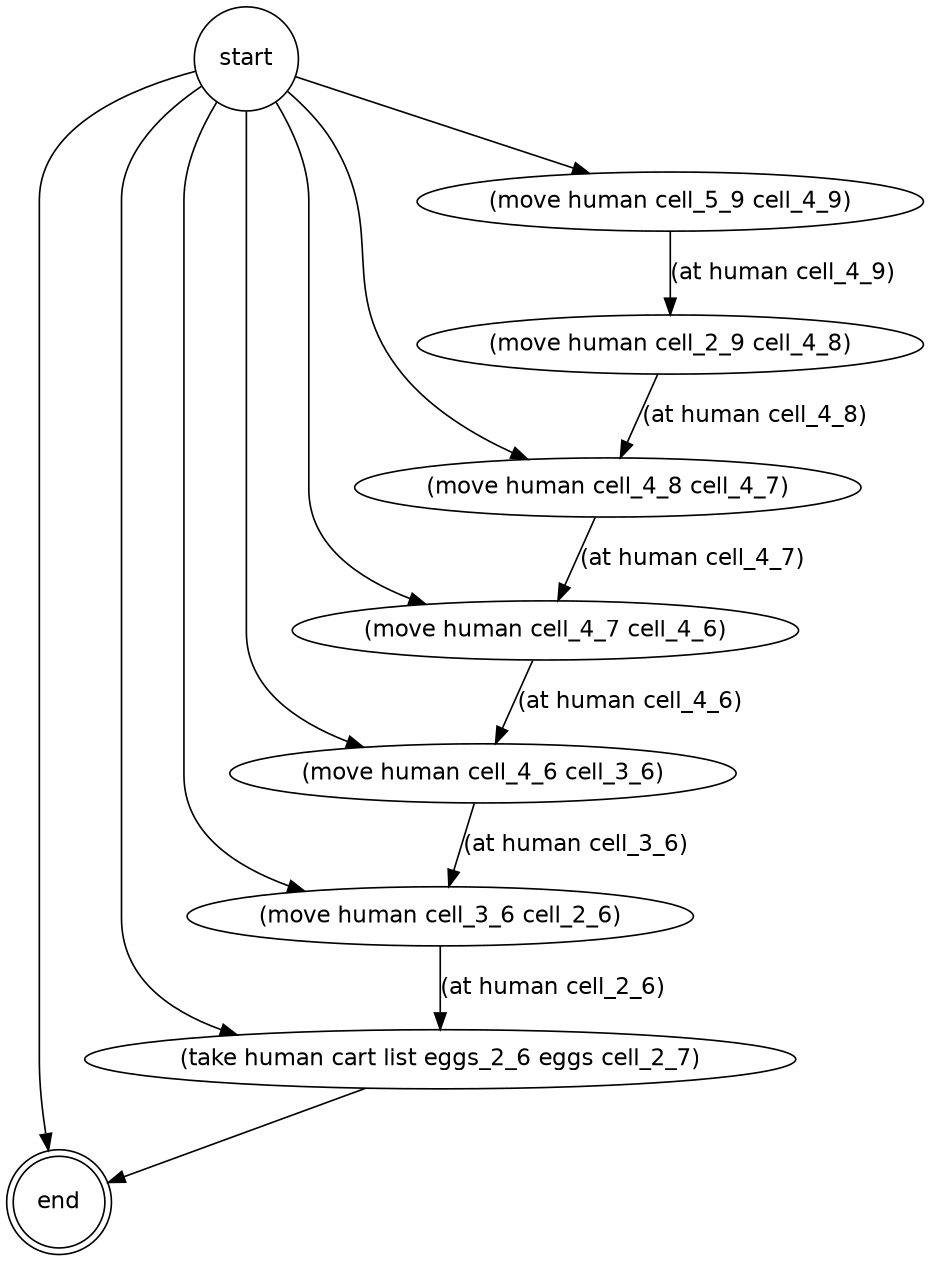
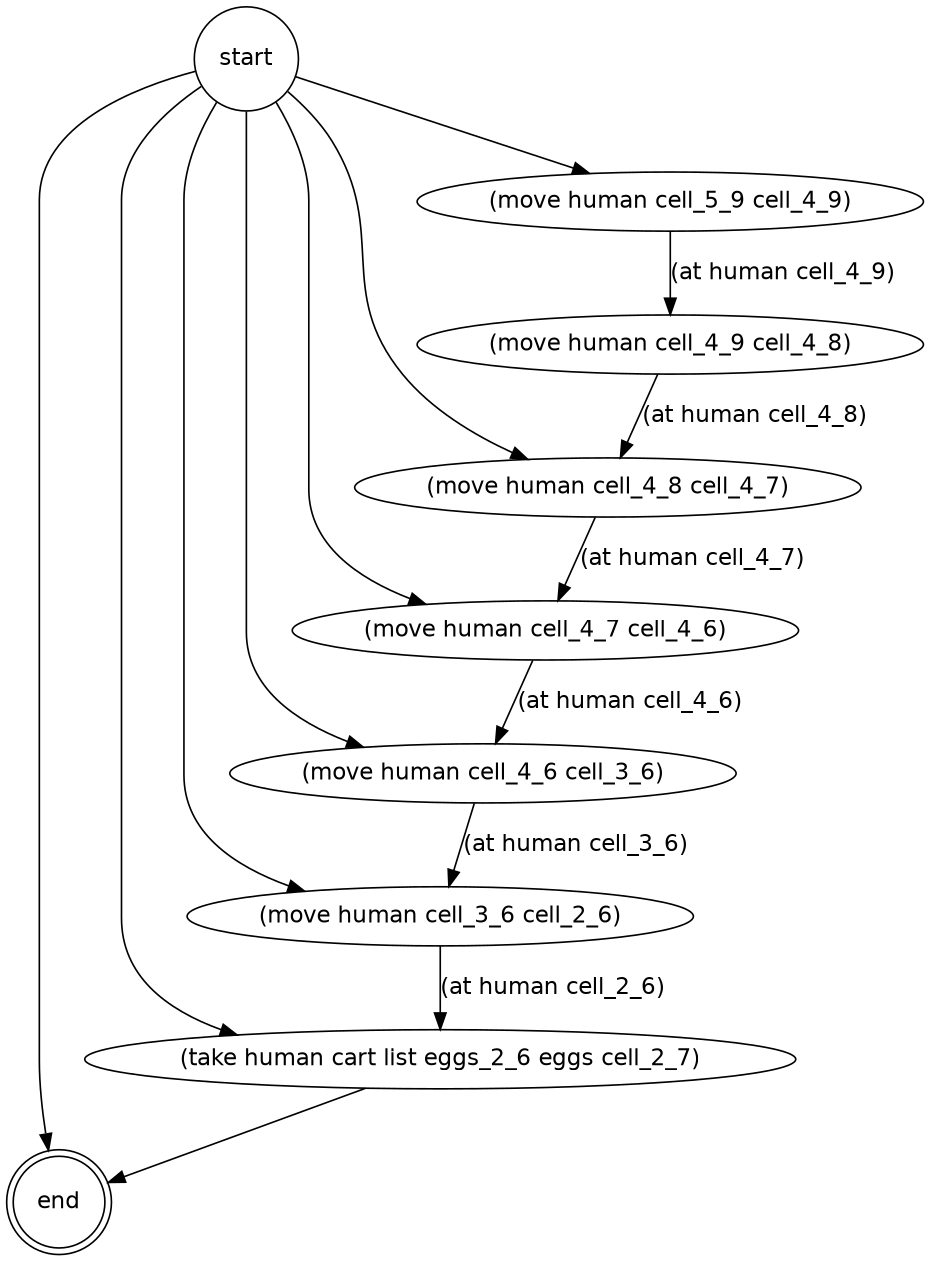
node "(move human cell_2_9 cell_4_8)": label "(move human cell_2_9 cell_4_8)" -> "(move human cell_4_9 cell_4_8)"
